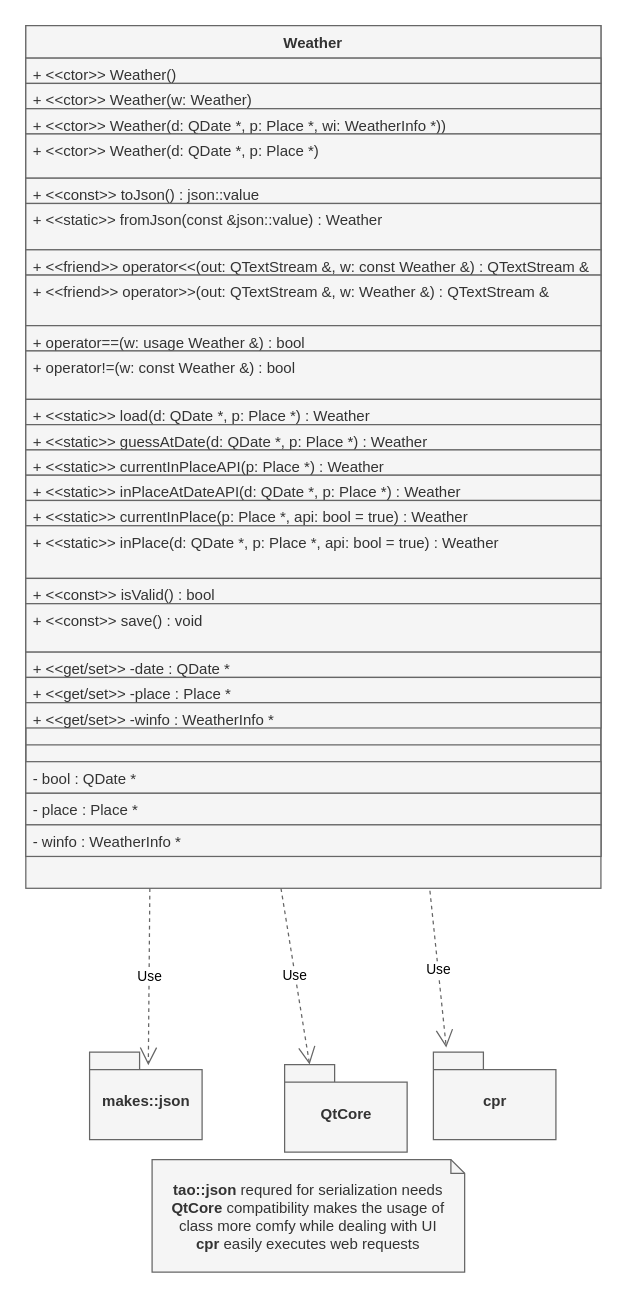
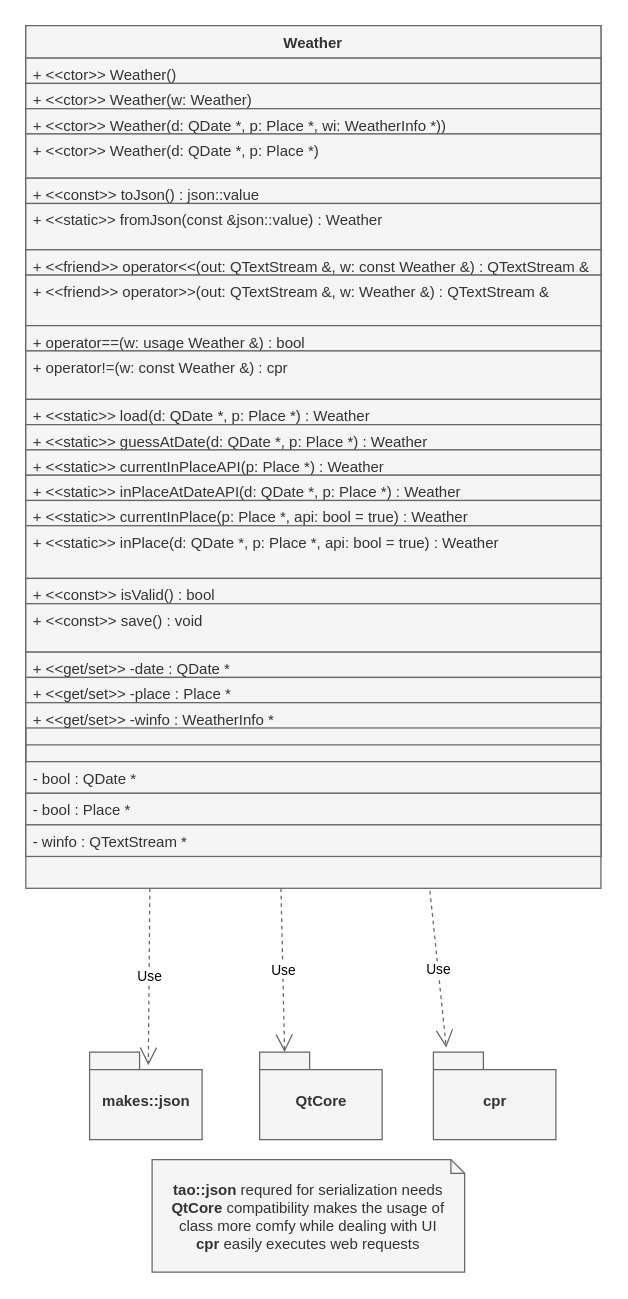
node "+ operator!=(w: const Weather &) : bool": label "+ operator!=(w: const Weather &) : bool" -> "+ operator!=(w: const Weather &) : cpr"
node "- place : Place *": label "- place : Place *" -> "- bool : Place *"
node "- winfo : WeatherInfo *": label "- winfo : WeatherInfo *" -> "- winfo : QTextStream *"
node "QtCore": moved (346, 1108) -> (321, 1096)
